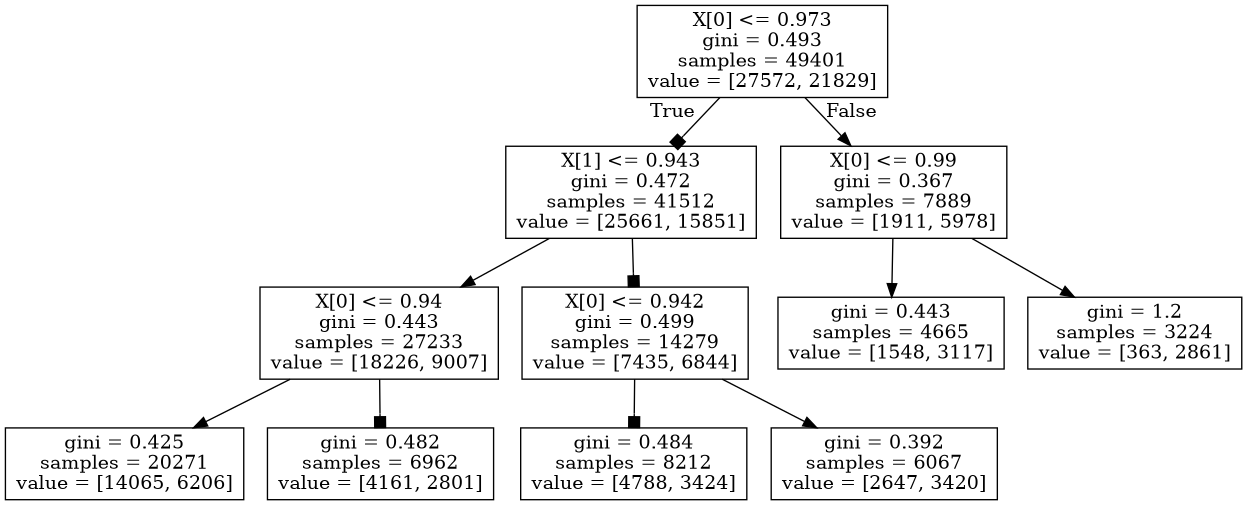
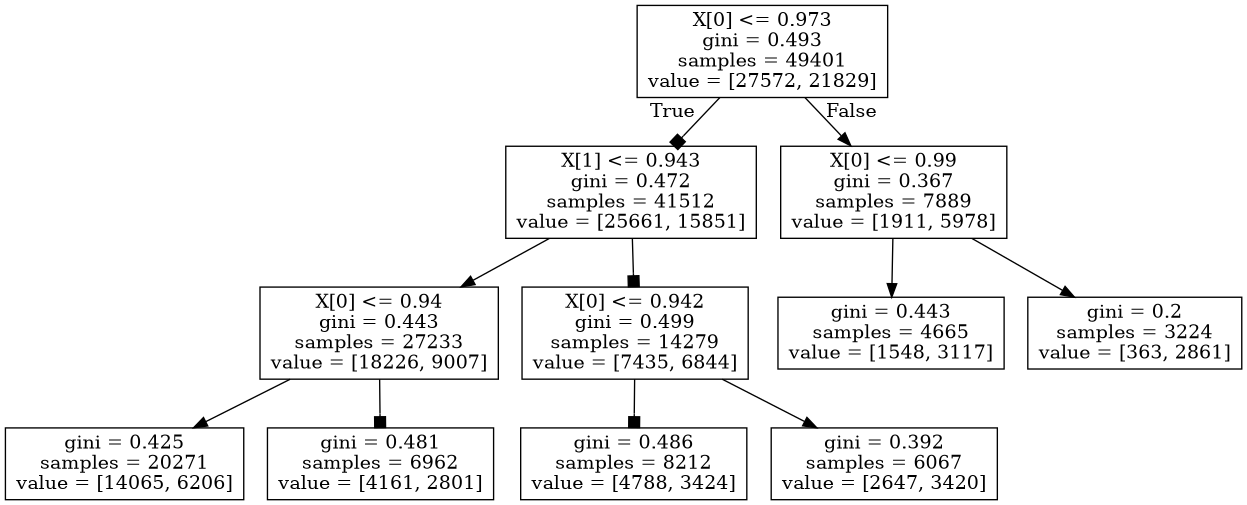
node "gini = 1.2 samples = 3224 value = [363, 2861]": label "gini = 1.2 samples = 3224 value = [363, 2861]" -> "gini = 0.2 samples = 3224 value = [363, 2861]"
node "gini = 0.482 samples = 6962 value = [4161, 2801]": label "gini = 0.482 samples = 6962 value = [4161, 2801]" -> "gini = 0.481 samples = 6962 value = [4161, 2801]"
node "gini = 0.484 samples = 8212 value = [4788, 3424]": label "gini = 0.484 samples = 8212 value = [4788, 3424]" -> "gini = 0.486 samples = 8212 value = [4788, 3424]"
